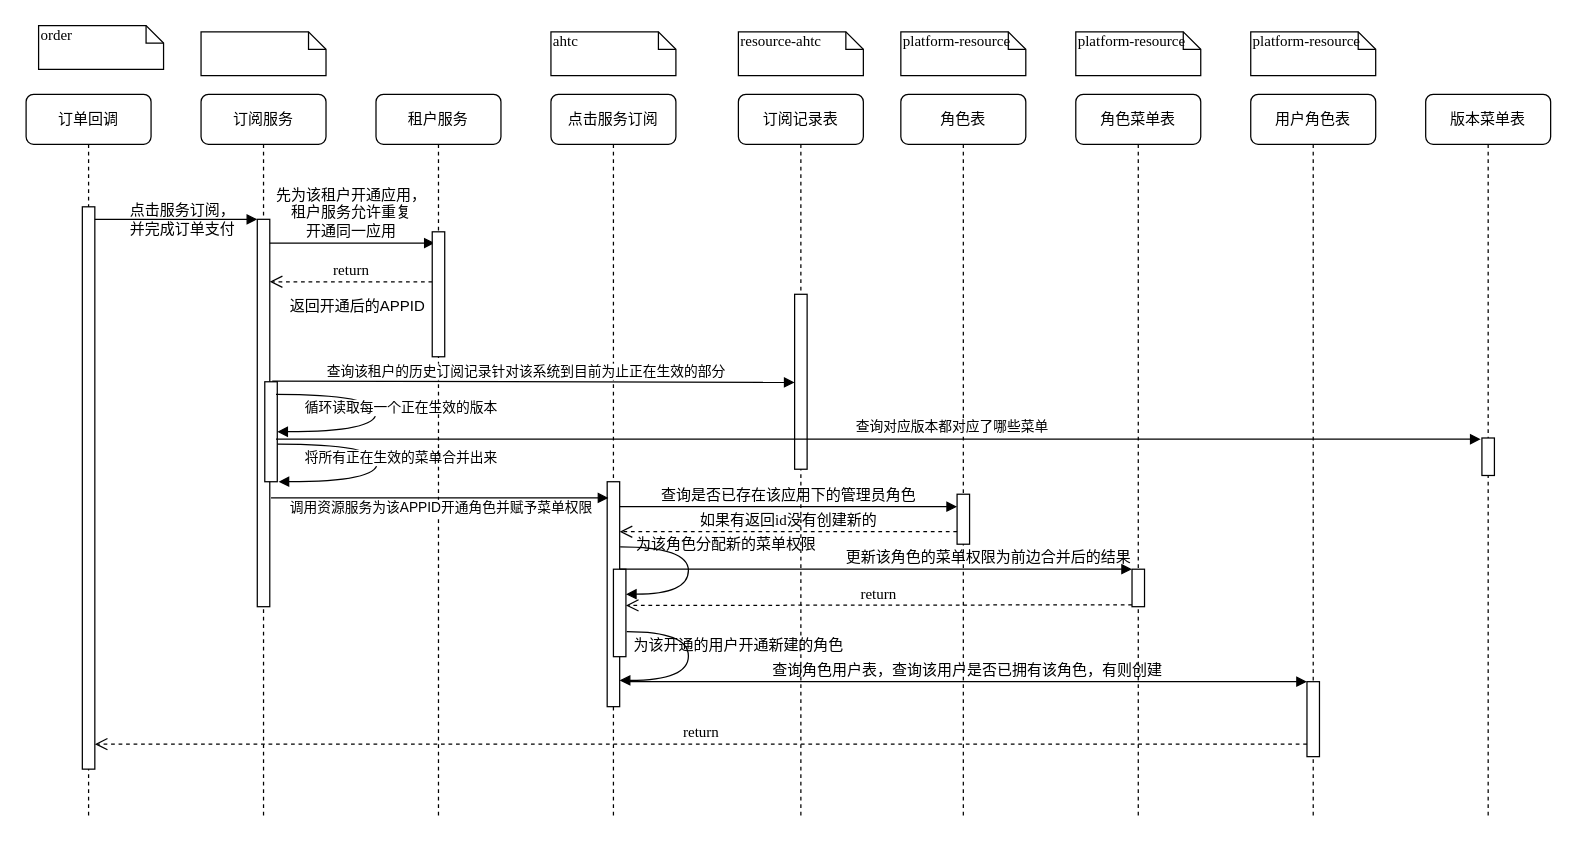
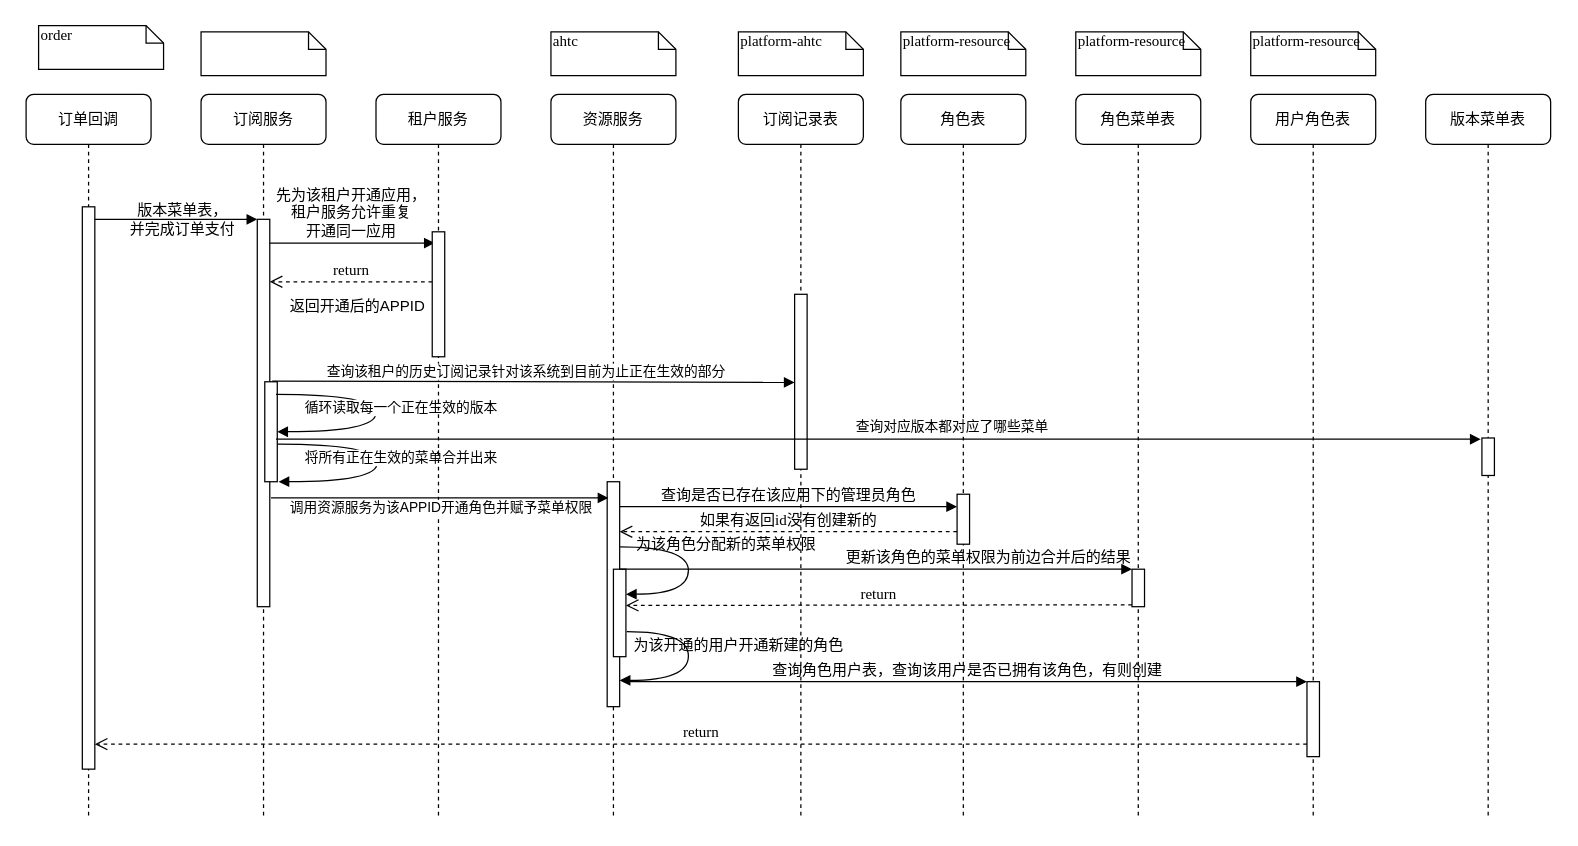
node "resource-ahtc": label "resource-ahtc" -> "platform-ahtc"
node "点击服务订阅": label "点击服务订阅" -> "资源服务"
node "点击服务订阅， 并完成订单支付": label "点击服务订阅， 并完成订单支付" -> "版本菜单表， 并完成订单支付"
